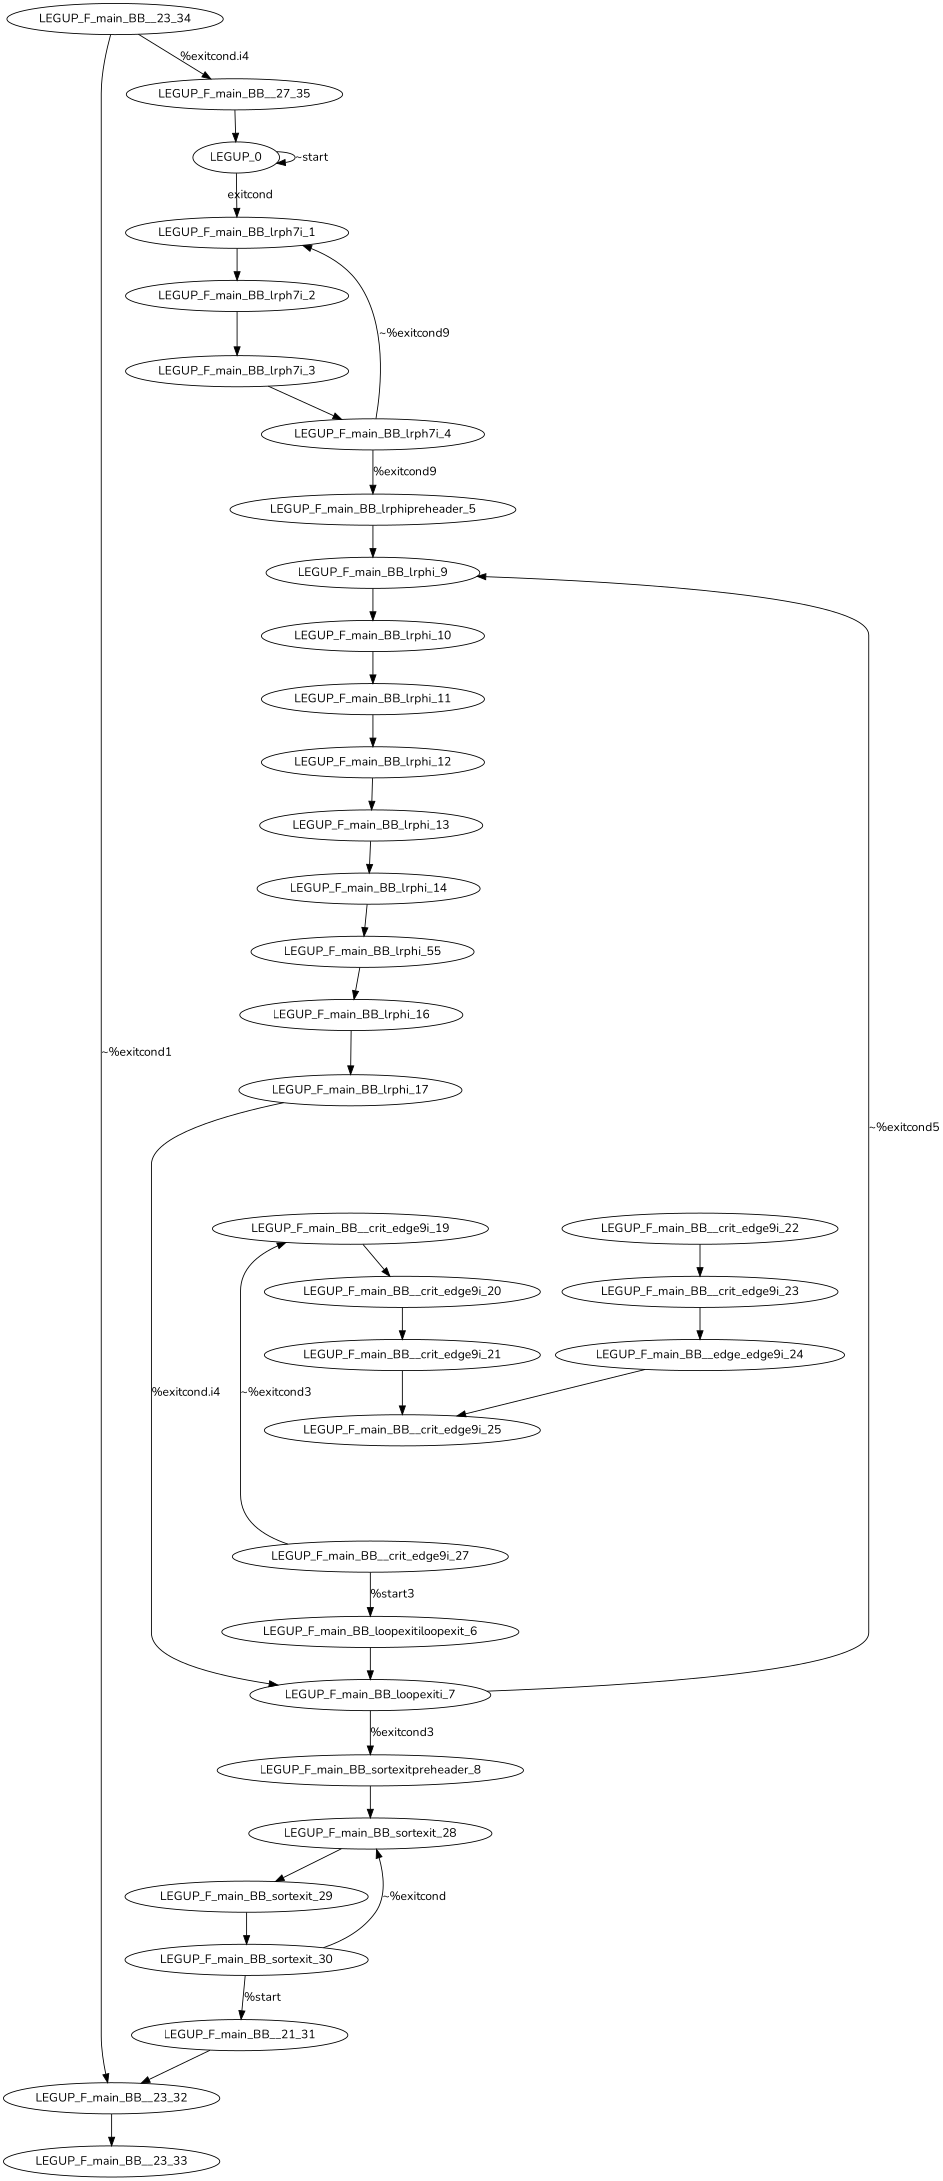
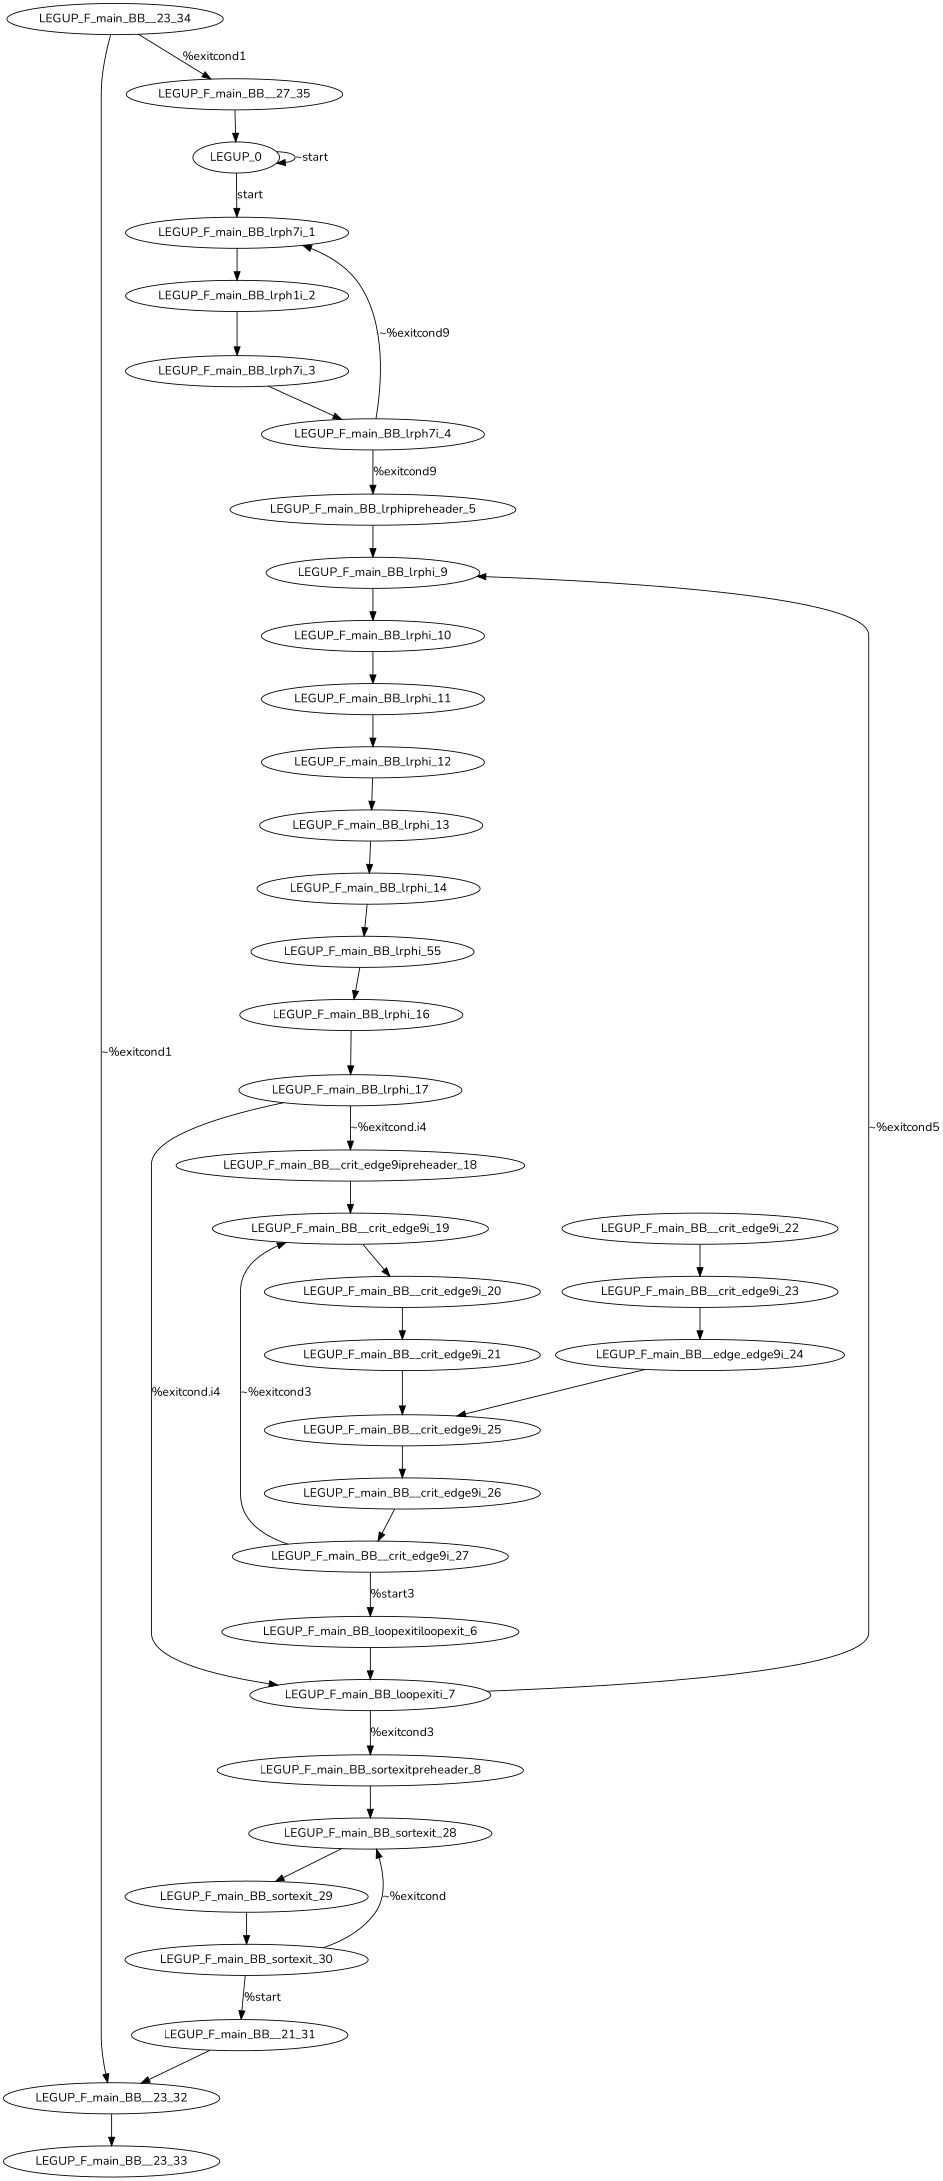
edge "LEGUP_F_main_BB__23_34" -> "LEGUP_F_main_BB__27_35": label "%exitcond.i4" -> "%exitcond1"
edge "LEGUP_0" -> "LEGUP_F_main_BB_lrph7i_1": label "exitcond" -> "start"
node "LEGUP_F_main_BB_lrph7i_2": label "LEGUP_F_main_BB_lrph7i_2" -> "LEGUP_F_main_BB_lrph1i_2"
node "LEGUP_F_main_BB__crit_edge9ipreheader_18": added
node "LEGUP_F_main_BB__crit_edge9i_26": added
